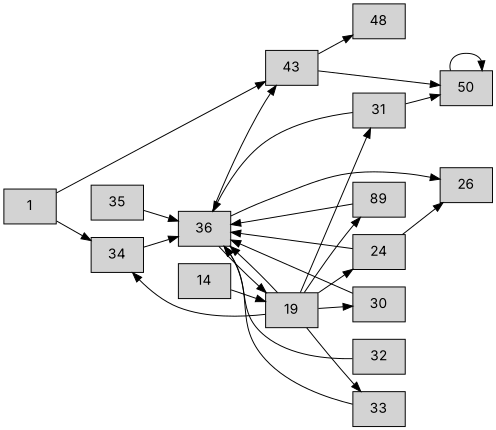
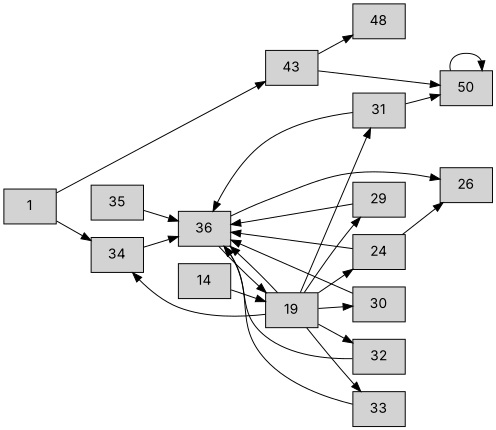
edge "36" -> "43": removed
node "89": label "89" -> "29"
edge "19" -> "32": added
